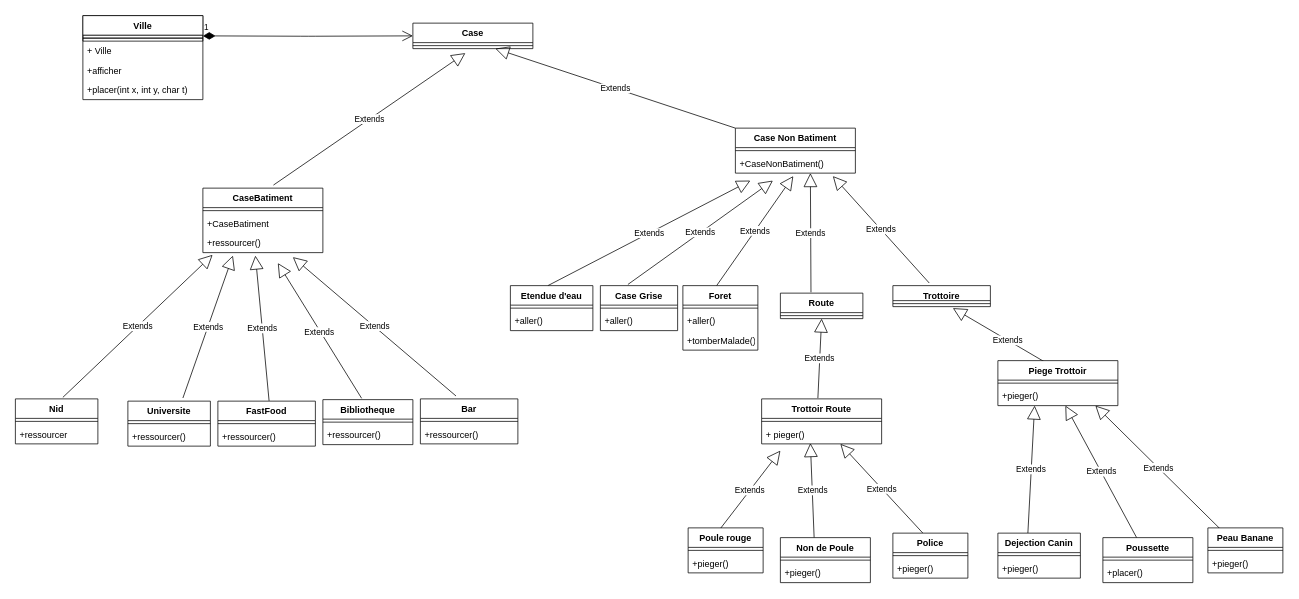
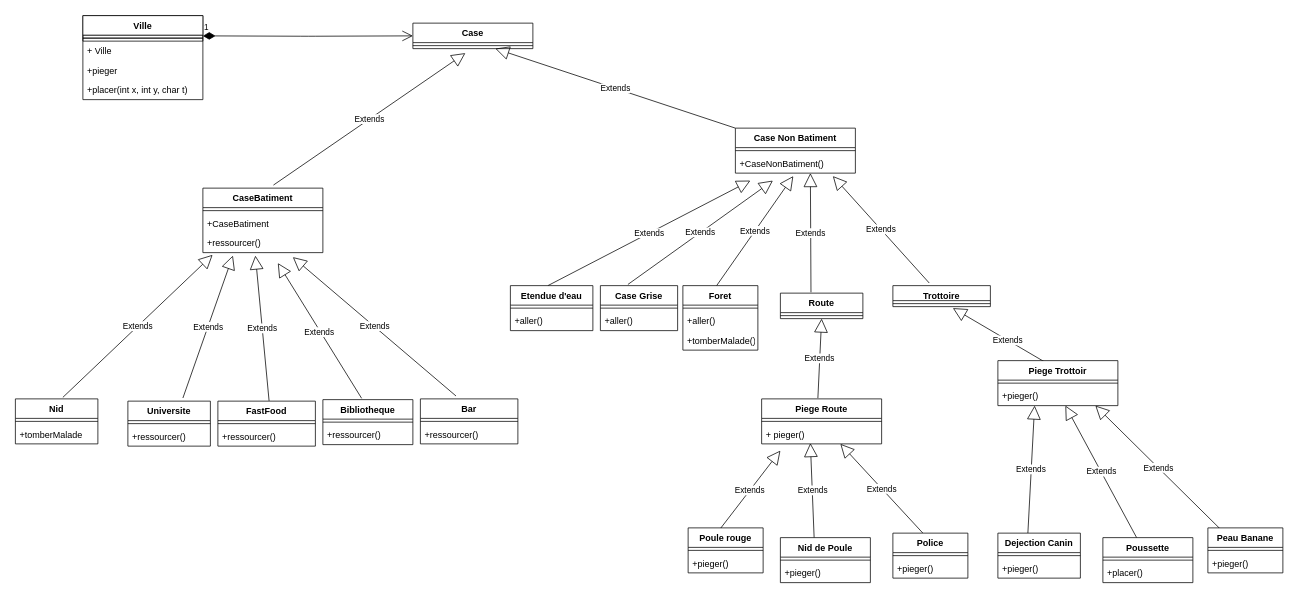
node "+afficher": label "+afficher" -> "+pieger"
node "Trottoir Route": label "Trottoir Route" -> "Piege Route"
node "+ressourcer": label "+ressourcer" -> "+tomberMalade"
node "Non de Poule": label "Non de Poule" -> "Nid de Poule"
